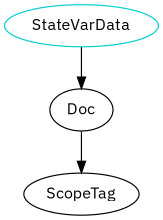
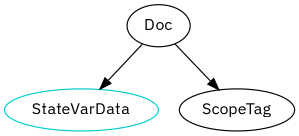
edge "StateVarData" -> "Doc": reversed
